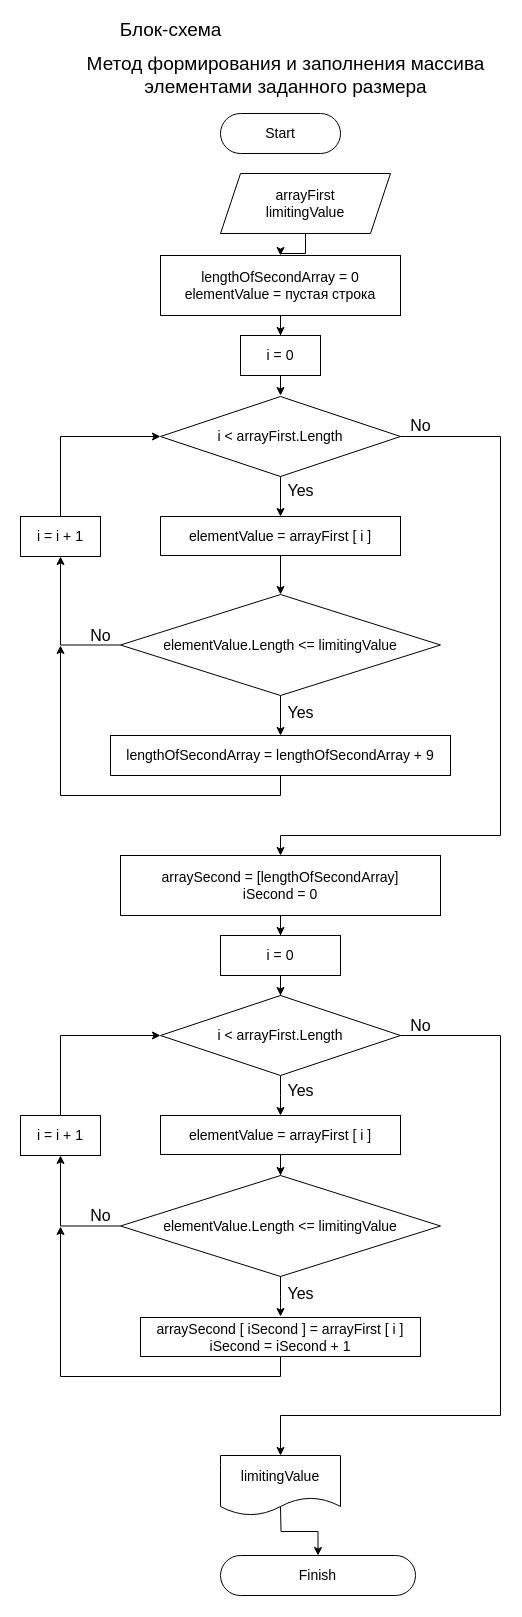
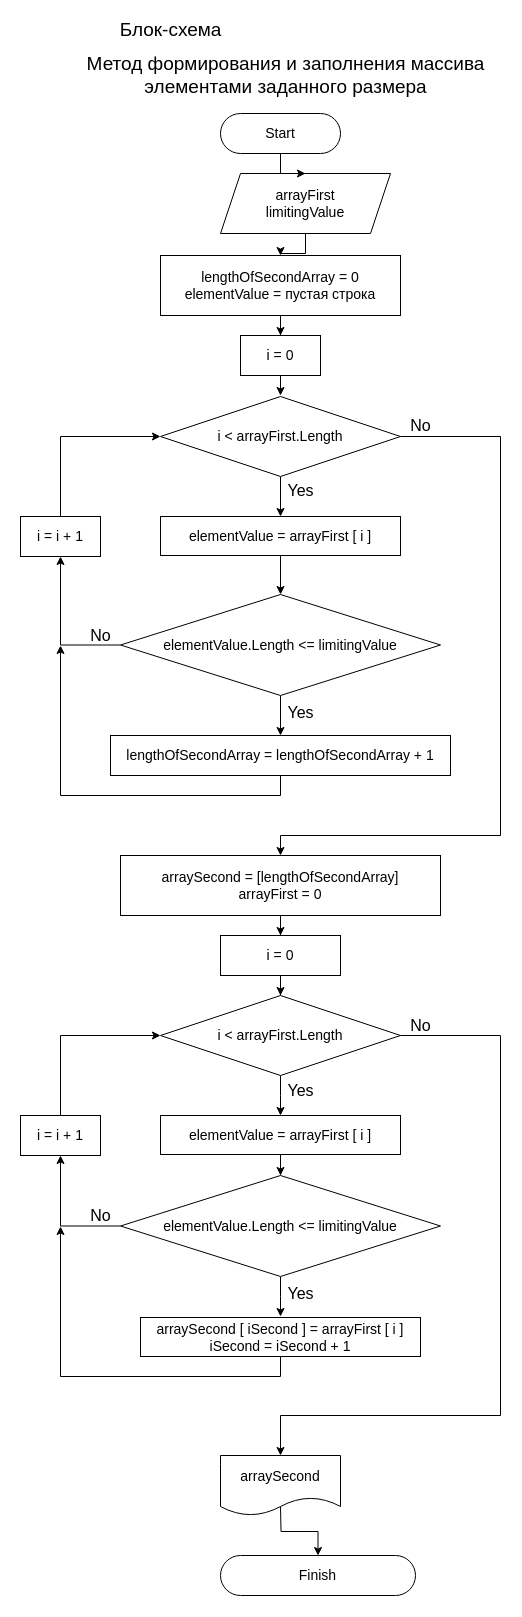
edge "Start" -> "arrayFirst limitingValue": added
node "lengthOfSecondArray = lengthOfSecondArray + 9": label "lengthOfSecondArray = lengthOfSecondArray + 9" -> "lengthOfSecondArray = lengthOfSecondArray + 1"
node "arraySecond = [lengthOfSecondArray] iSecond = 0": label "arraySecond = [lengthOfSecondArray] iSecond = 0" -> "arraySecond = [lengthOfSecondArray] arrayFirst = 0"
node "limitingValue": label "limitingValue" -> "arraySecond"
